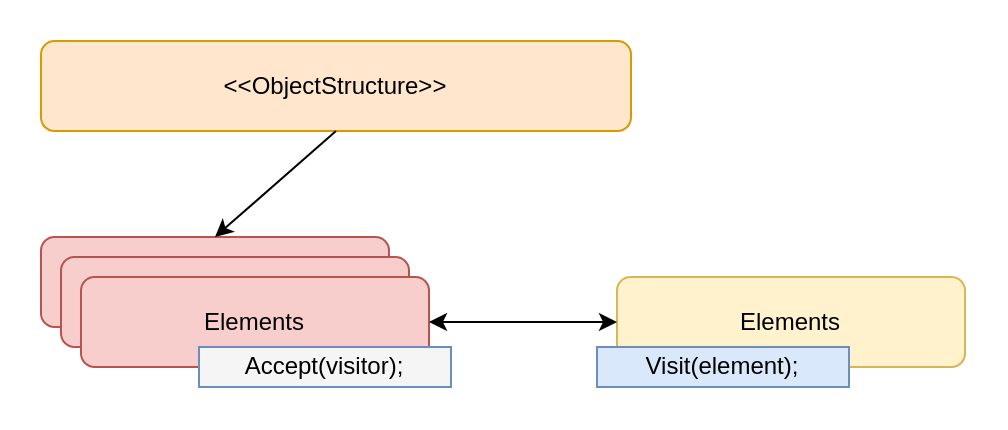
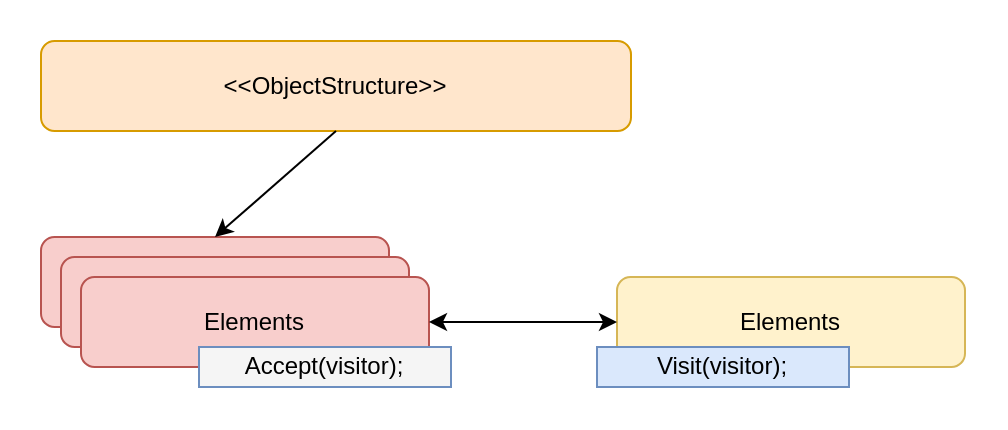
node "Visit(element);": label "Visit(element);" -> "Visit(visitor);"
